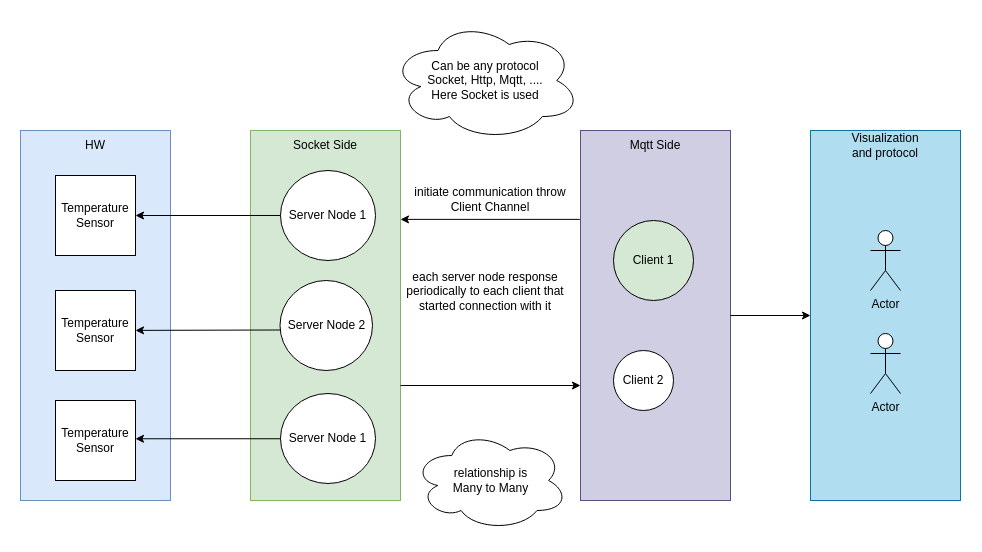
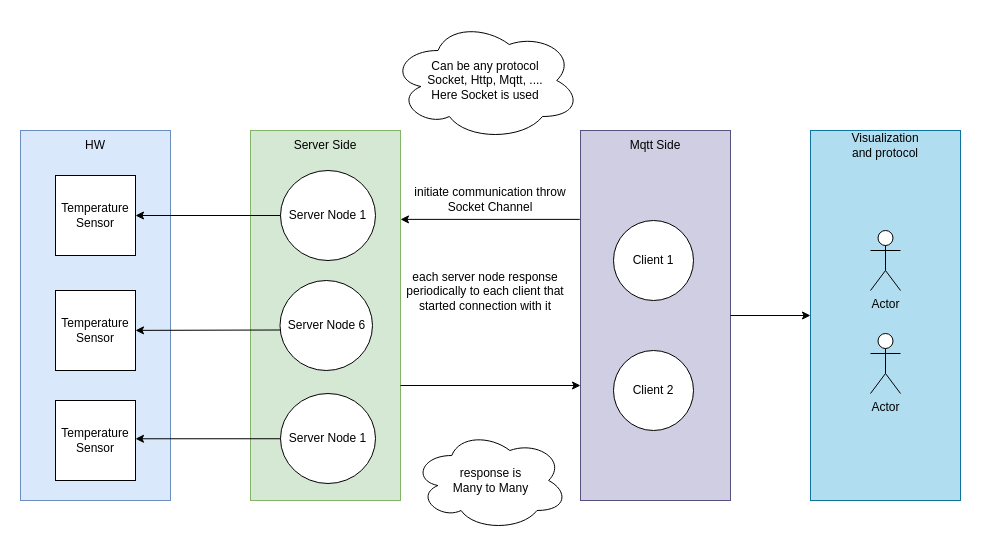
node "Socket Side": label "Socket Side" -> "Server Side"
node "initiate communication throw Client Channel": label "initiate communication throw Client Channel" -> "initiate communication throw Socket Channel"
node "Client 1": fillcolor #d5e8d4 -> #ffffff
node "Server Node 2": label "Server Node 2" -> "Server Node 6"
node "Client 2": size 60x60 -> 80x80
node "relationship is Many to Many": label "relationship is Many to Many" -> "response is Many to Many"
